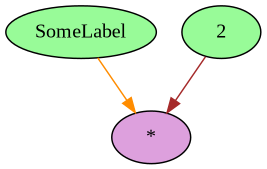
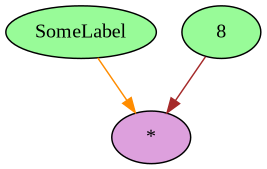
node "2": label "2" -> "8"
